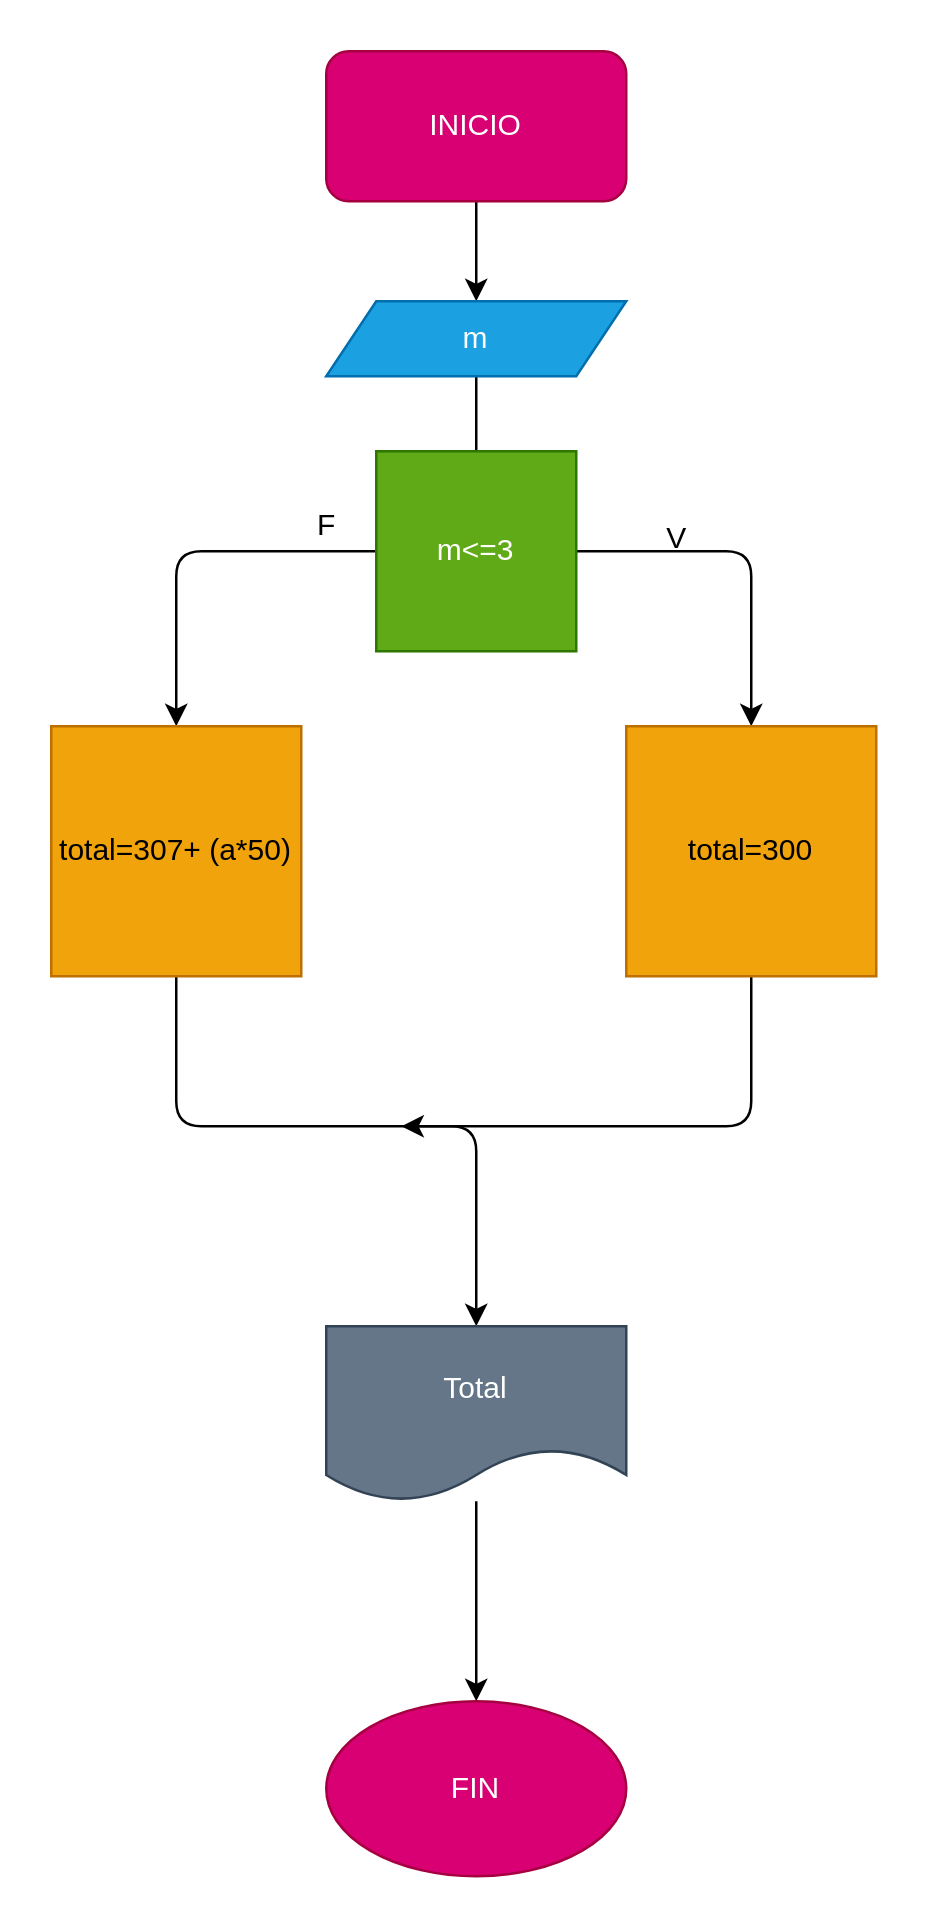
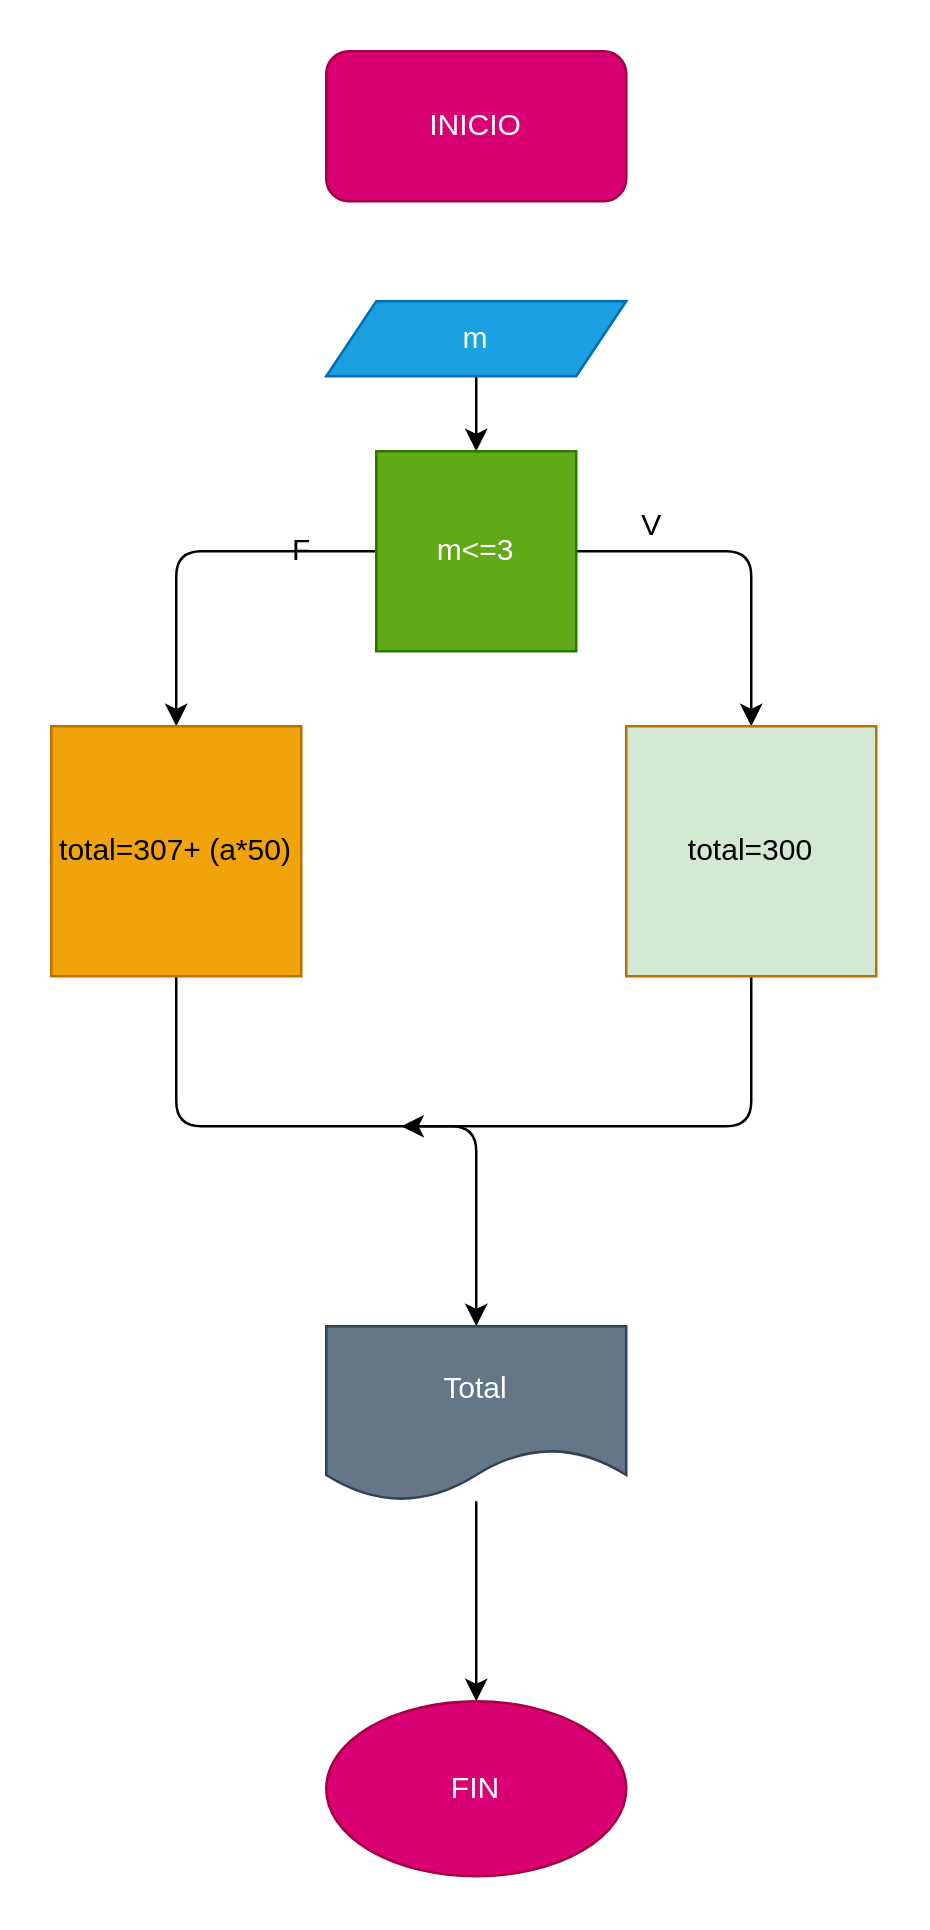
edge "INICIO" -> "m": removed
edge "m" -- "m<=3": arrowhead none -> classic
node "F": moved (326, 526) -> (301, 551)
node "V": moved (676, 539) -> (651, 526)
node "total=300": fillcolor #f0a30a -> #d5e8d4
